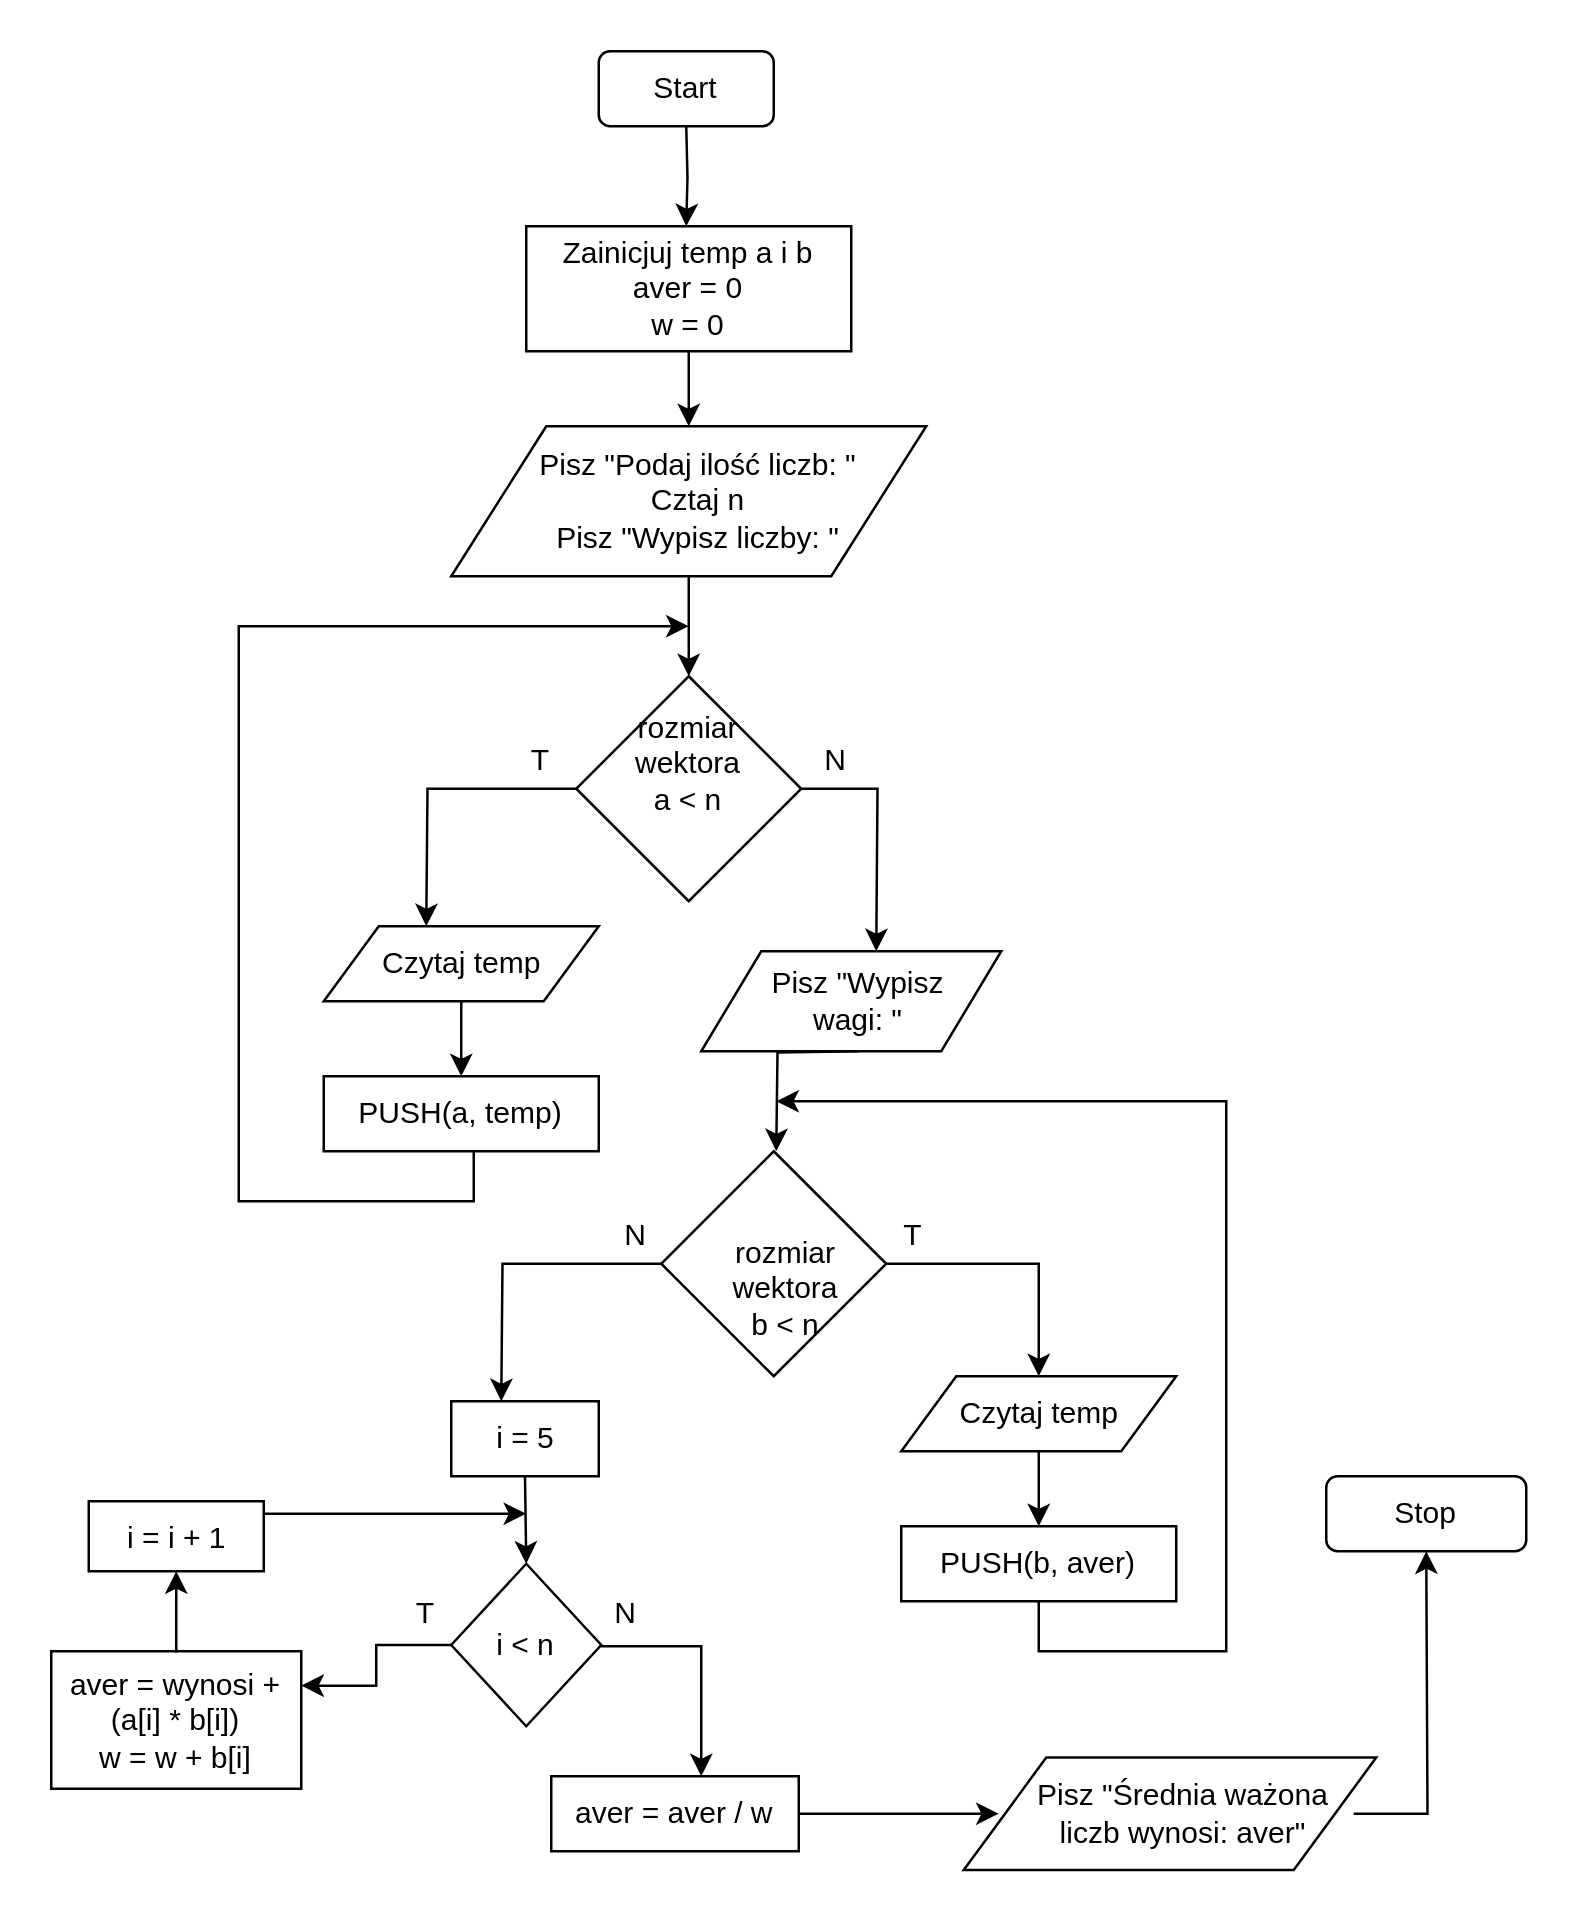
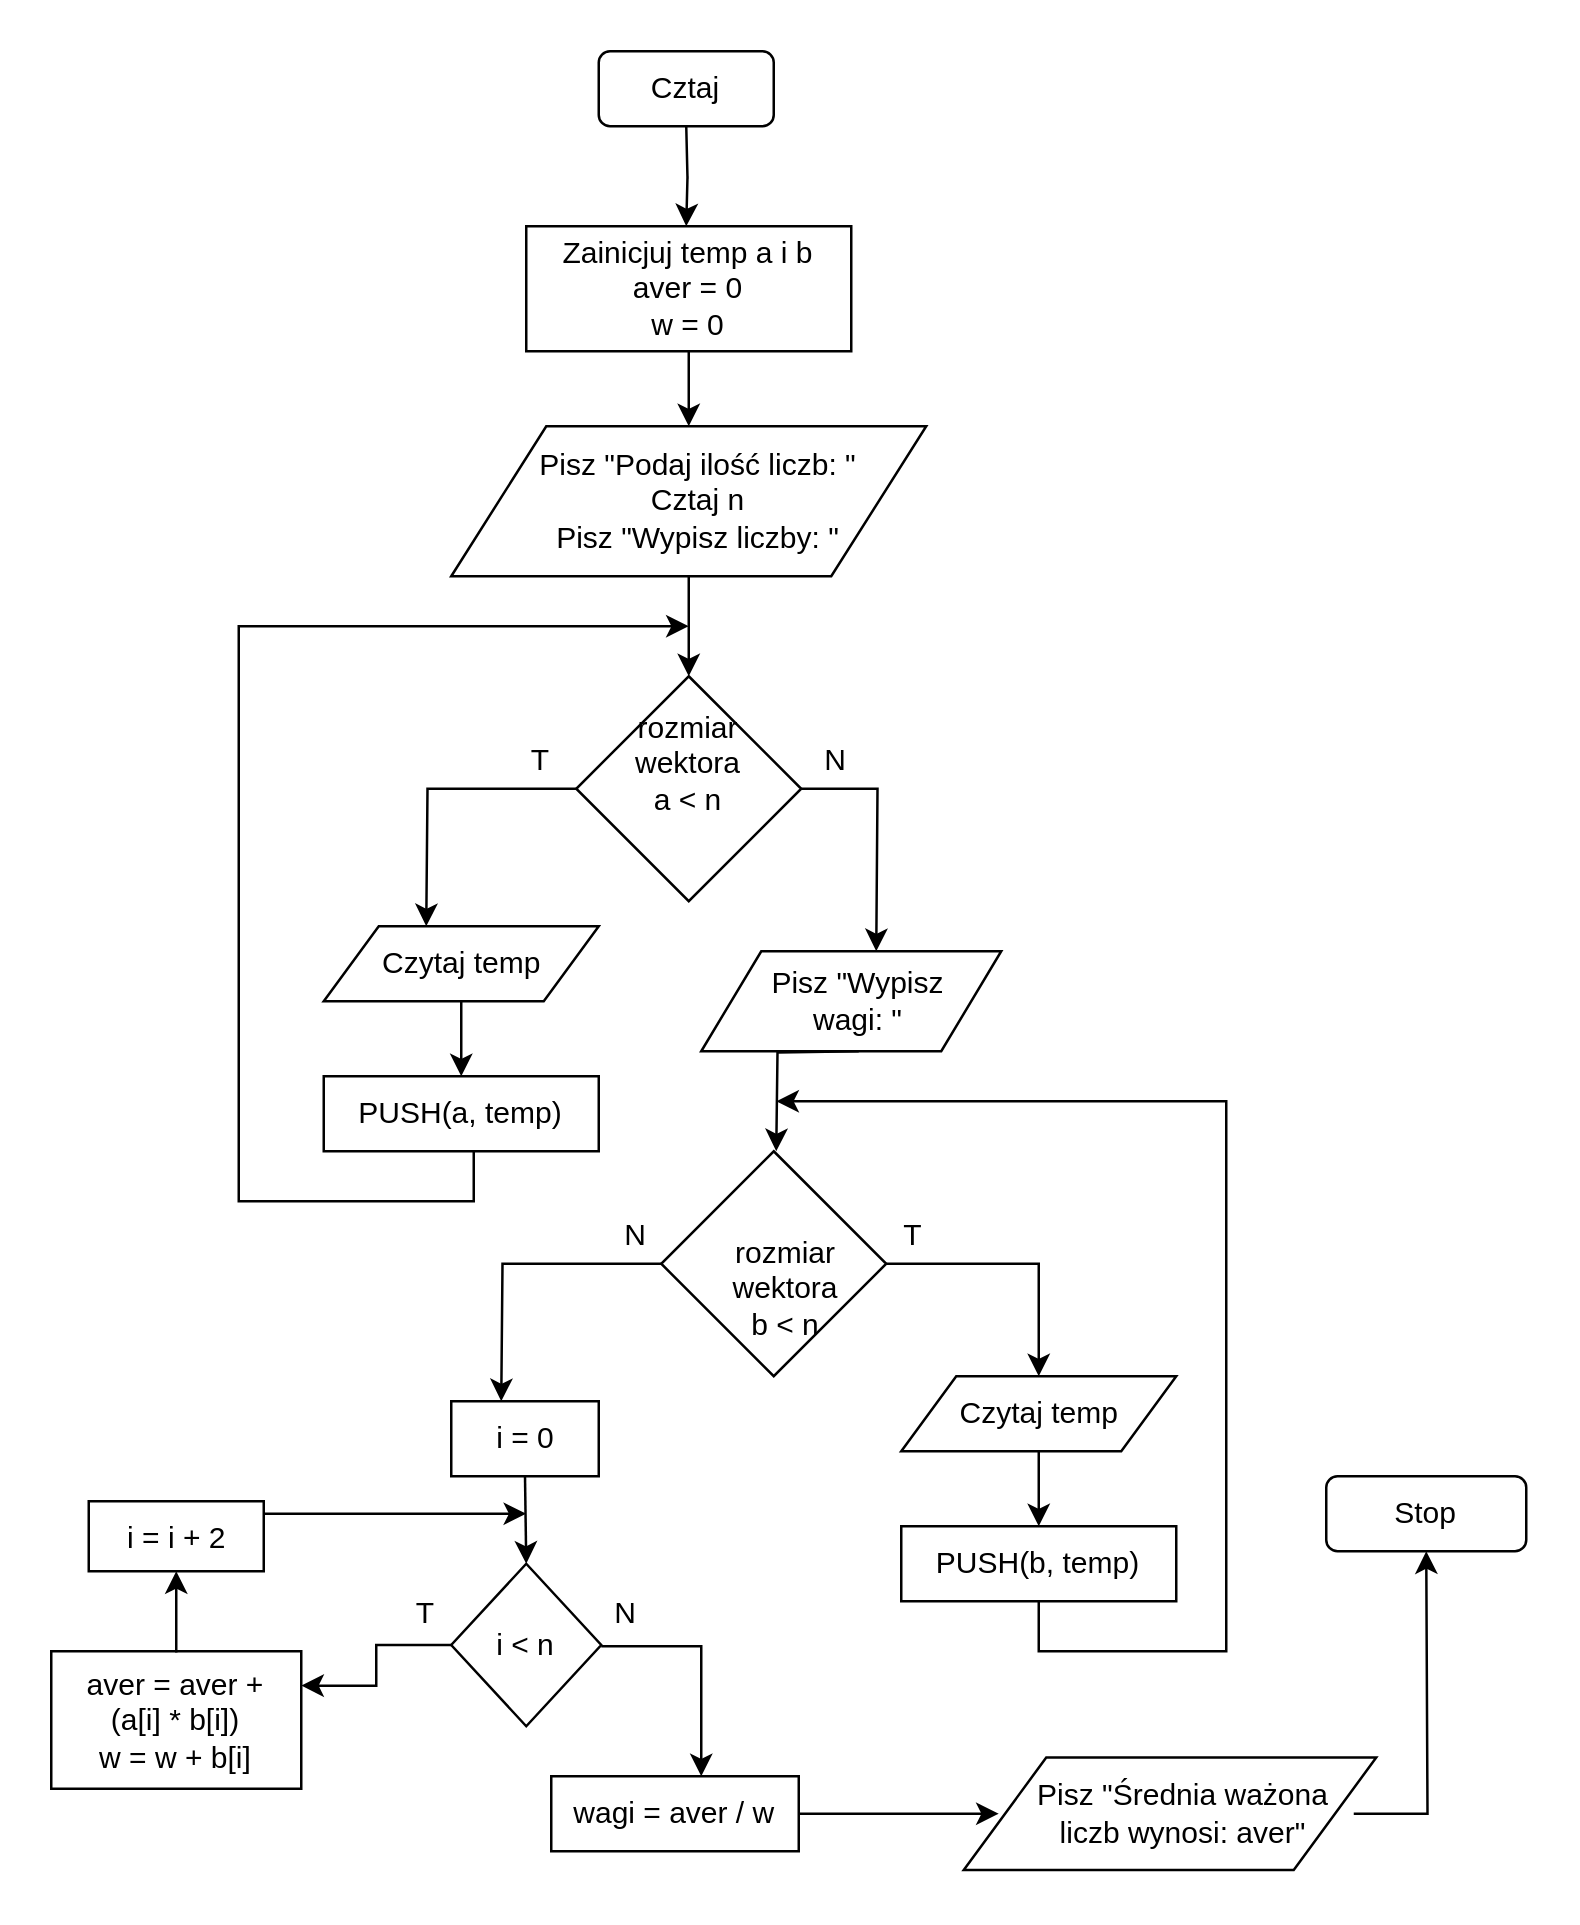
node "Start": label "Start" -> "Cztaj"
node "i = 5": label "i = 5" -> "i = 0"
node "i = i + 1": label "i = i + 1" -> "i = i + 2"
node "PUSH(b, aver)": label "PUSH(b, aver)" -> "PUSH(b, temp)"
node "aver = wynosi + (a[i] * b[i]) w = w + b[i]": label "aver = wynosi + (a[i] * b[i]) w = w + b[i]" -> "aver = aver + (a[i] * b[i]) w = w + b[i]"
node "aver = aver / w": label "aver = aver / w" -> "wagi = aver / w"
